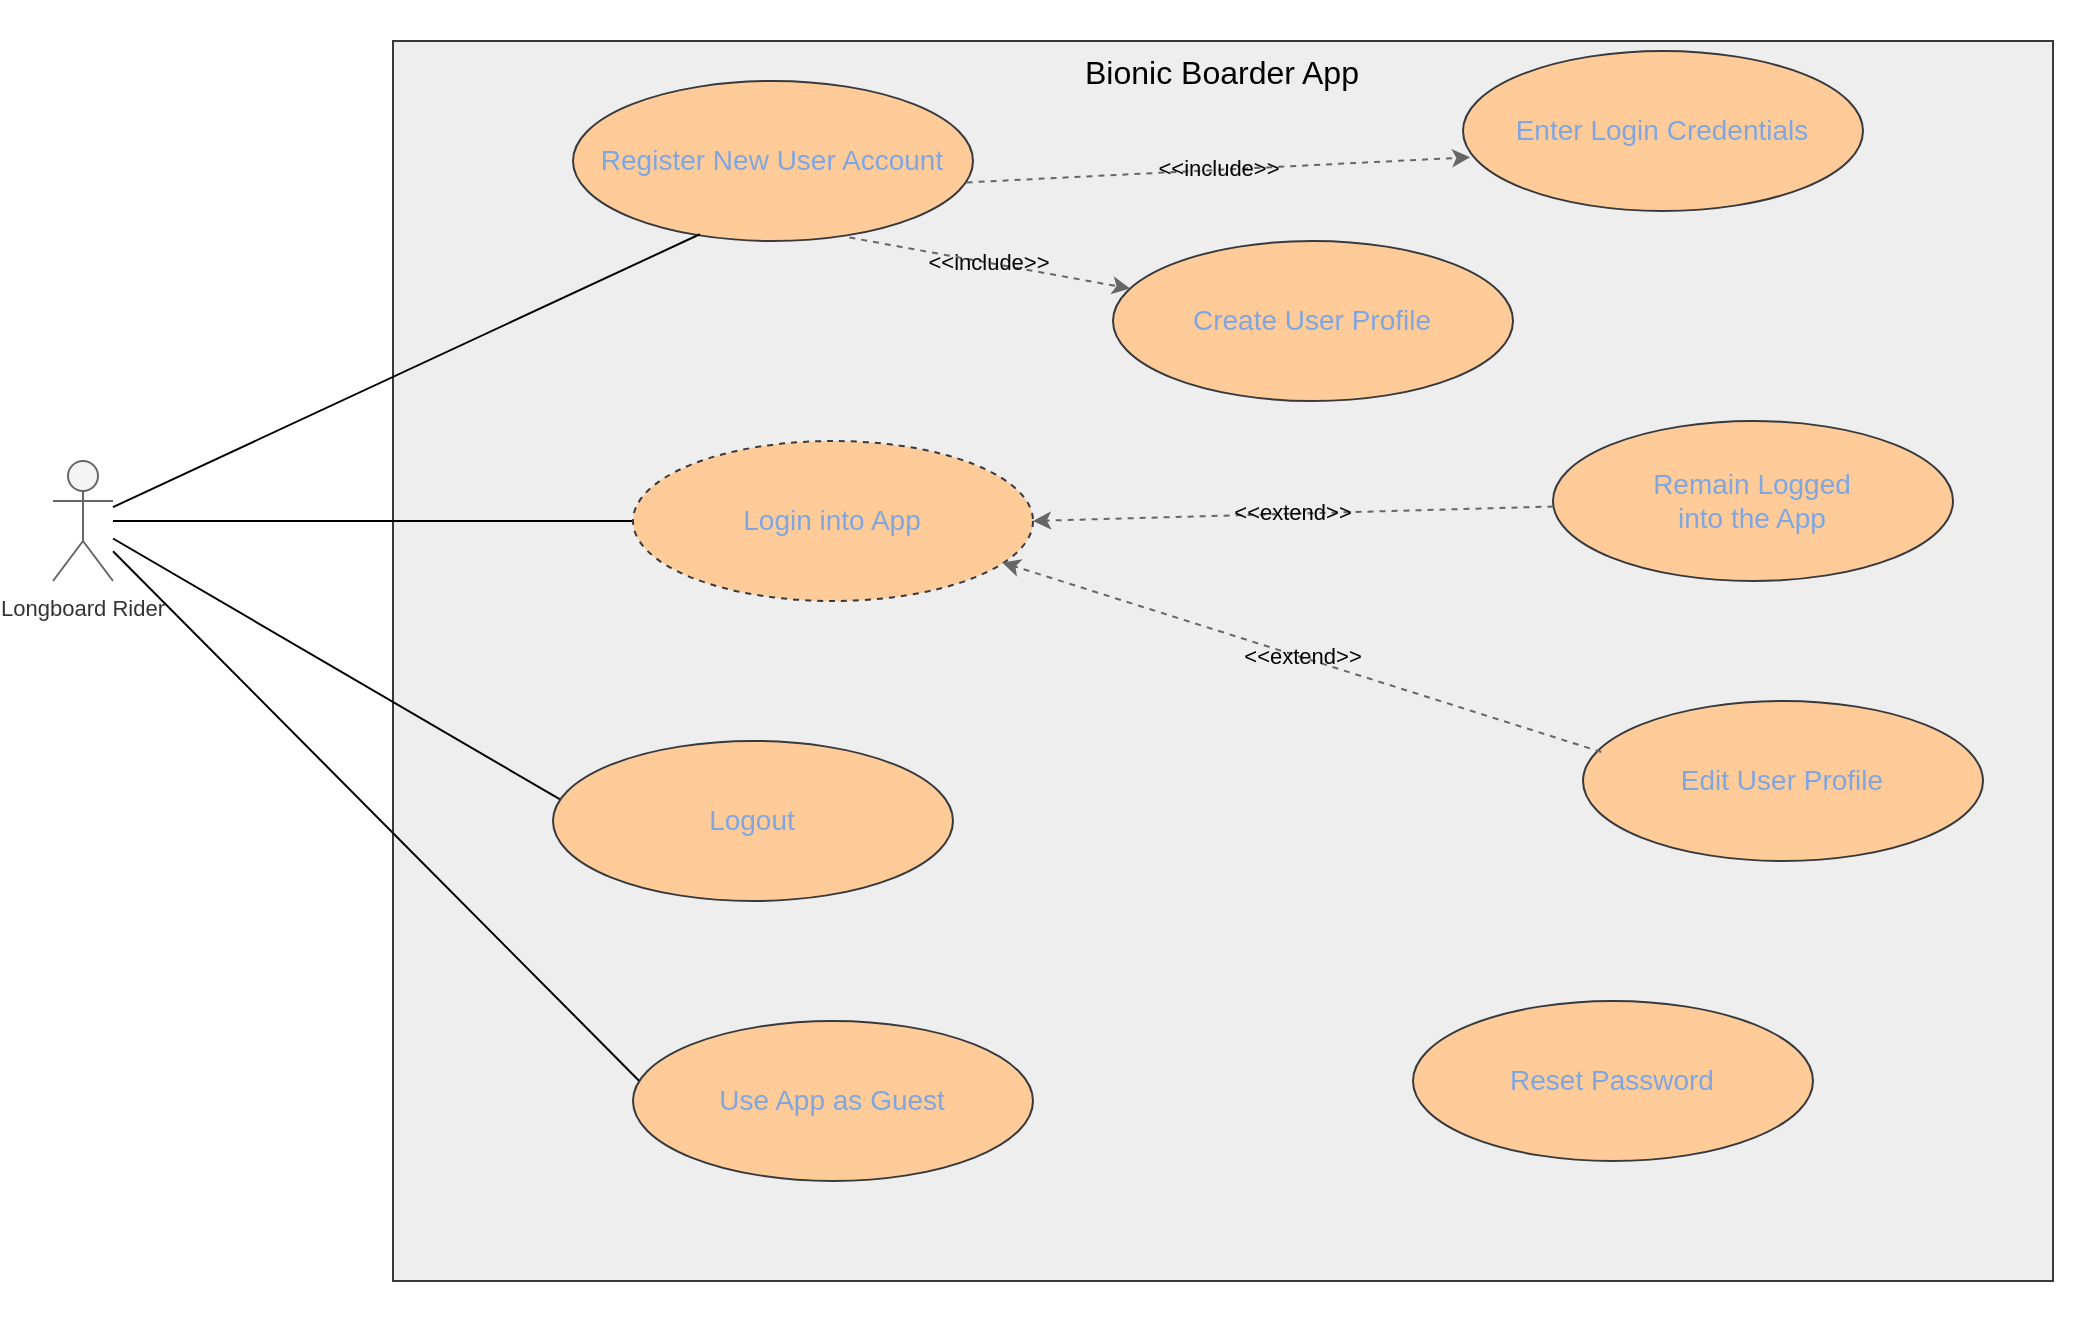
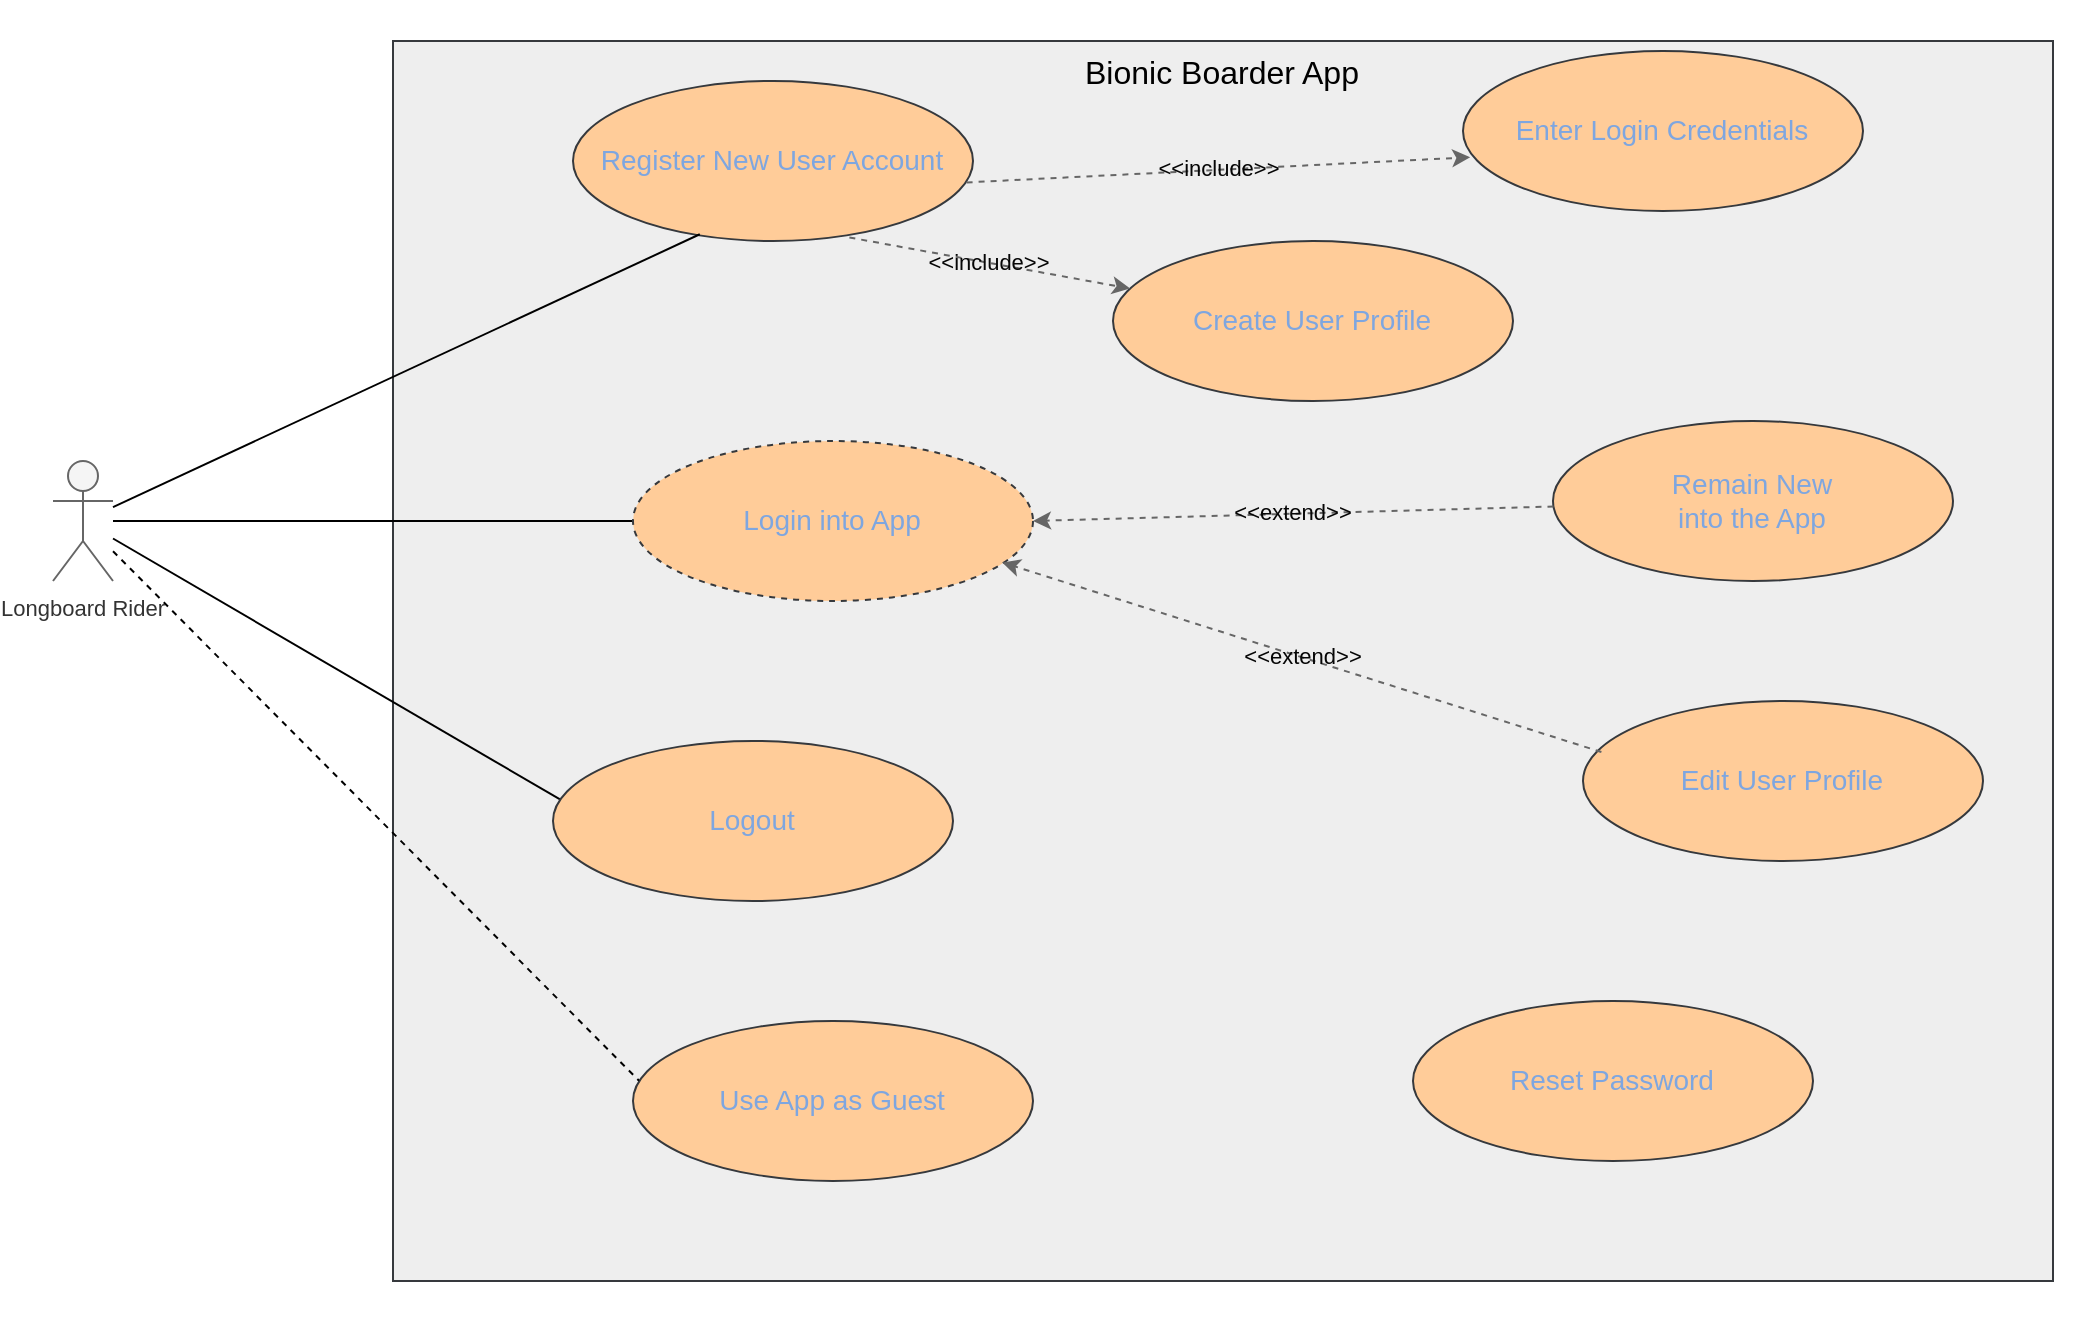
node "Remain Logged into the App": label "Remain Logged into the App" -> "Remain New into the App"
edge "Longboard Rider" -- "Use App as Guest": style solid -> dashed
